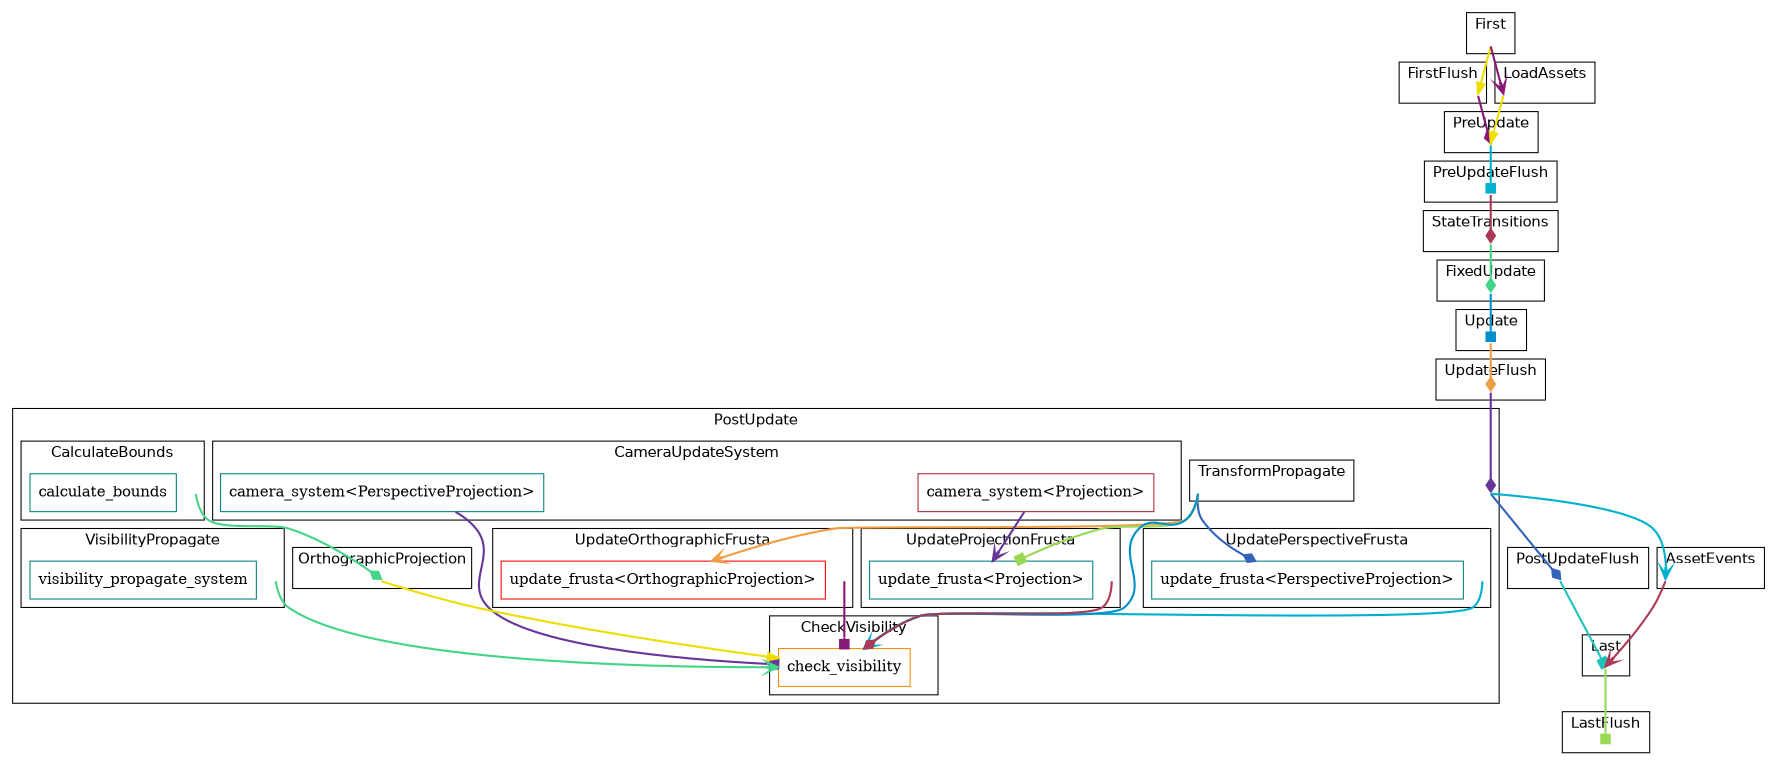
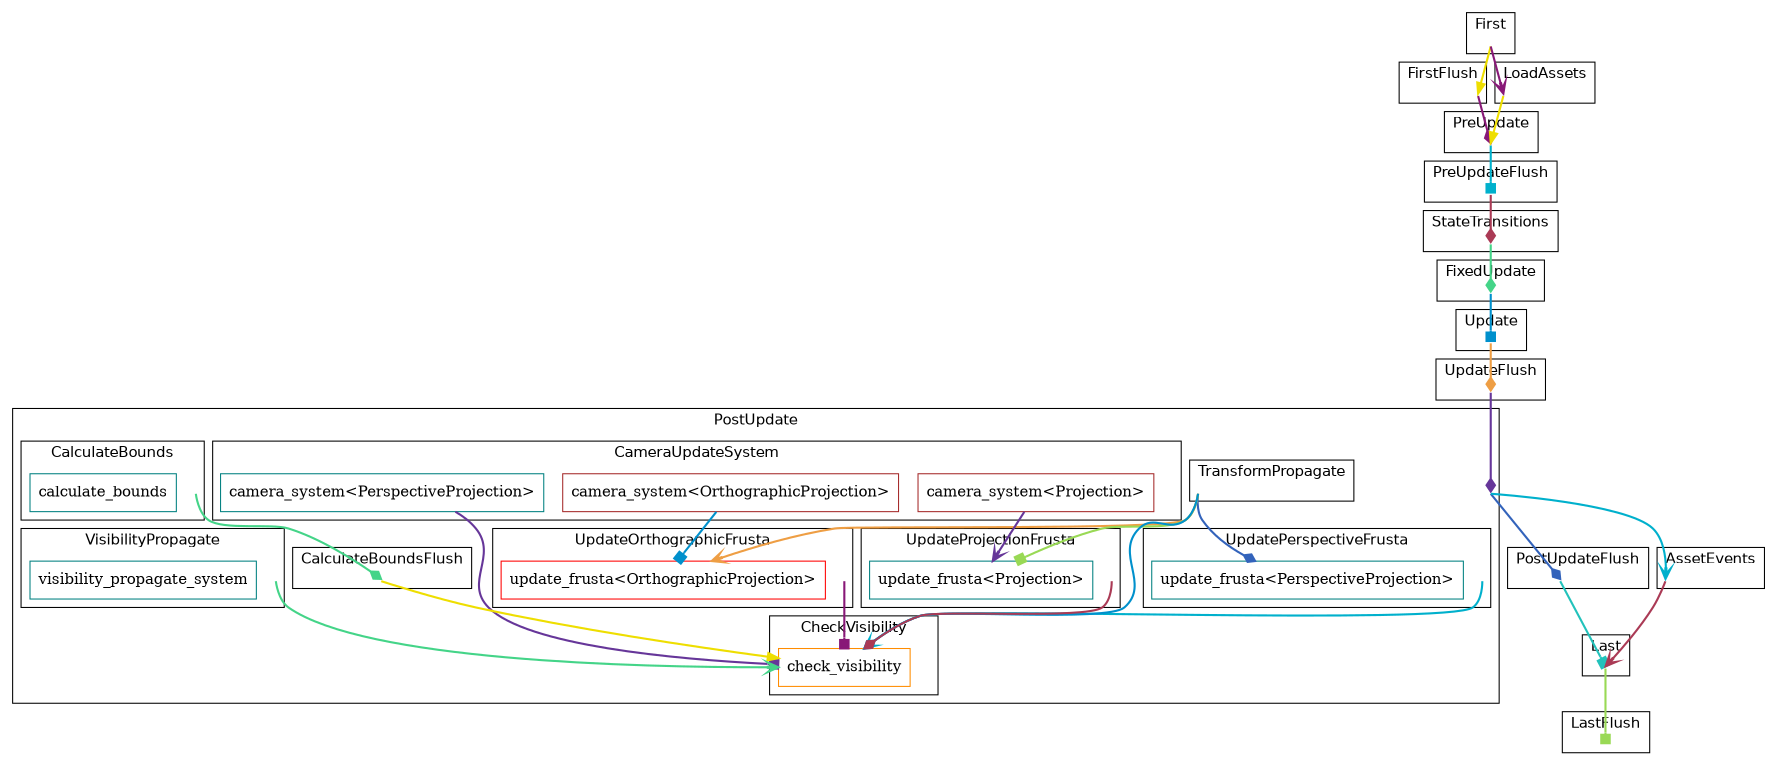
node "camera_system<OrthographicProjection>": added
cluster "OrthographicProjection": label "OrthographicProjection" -> "CalculateBoundsFlush"
